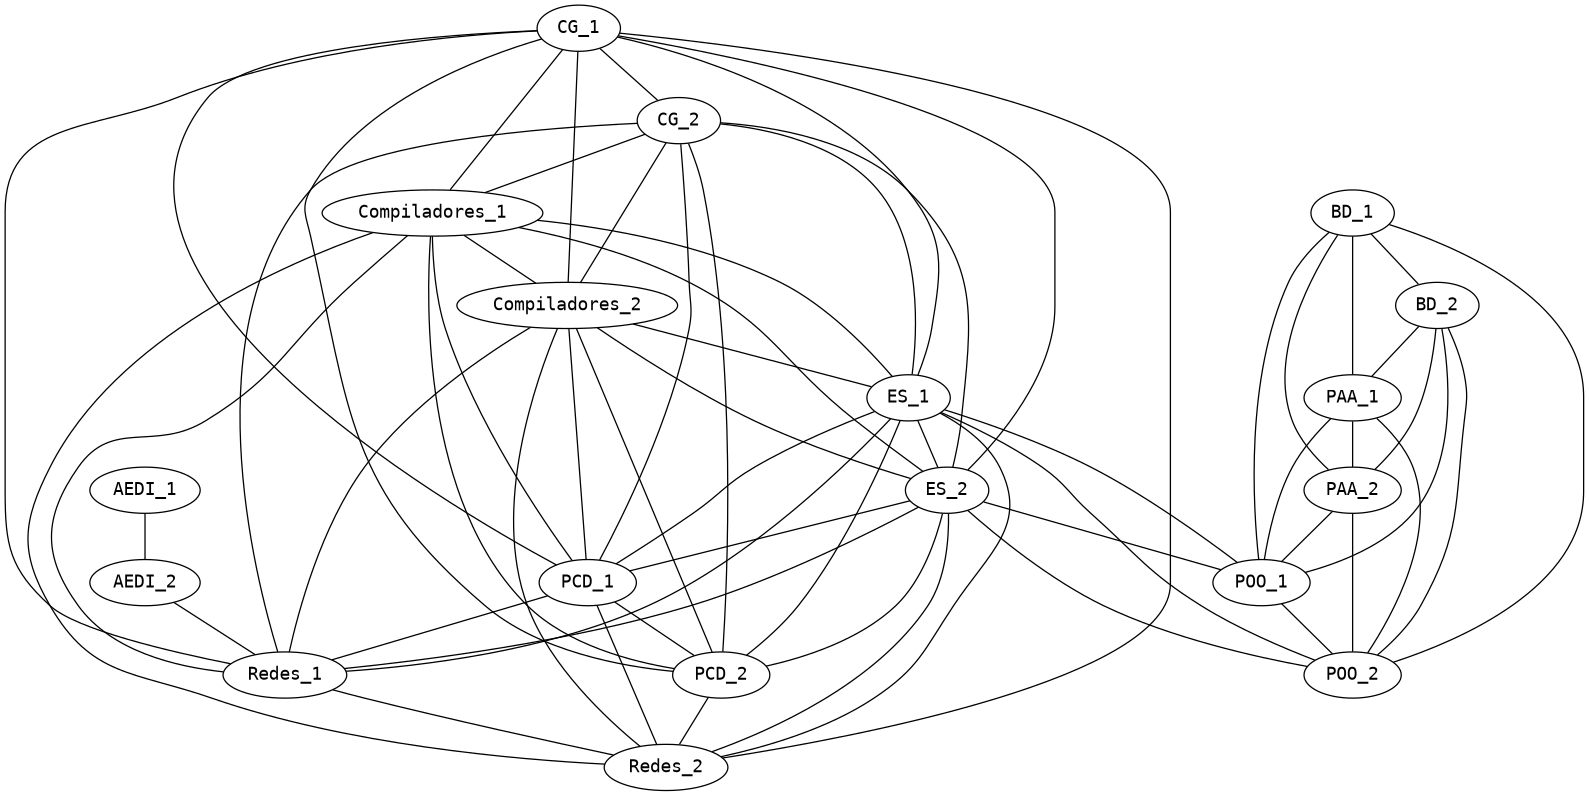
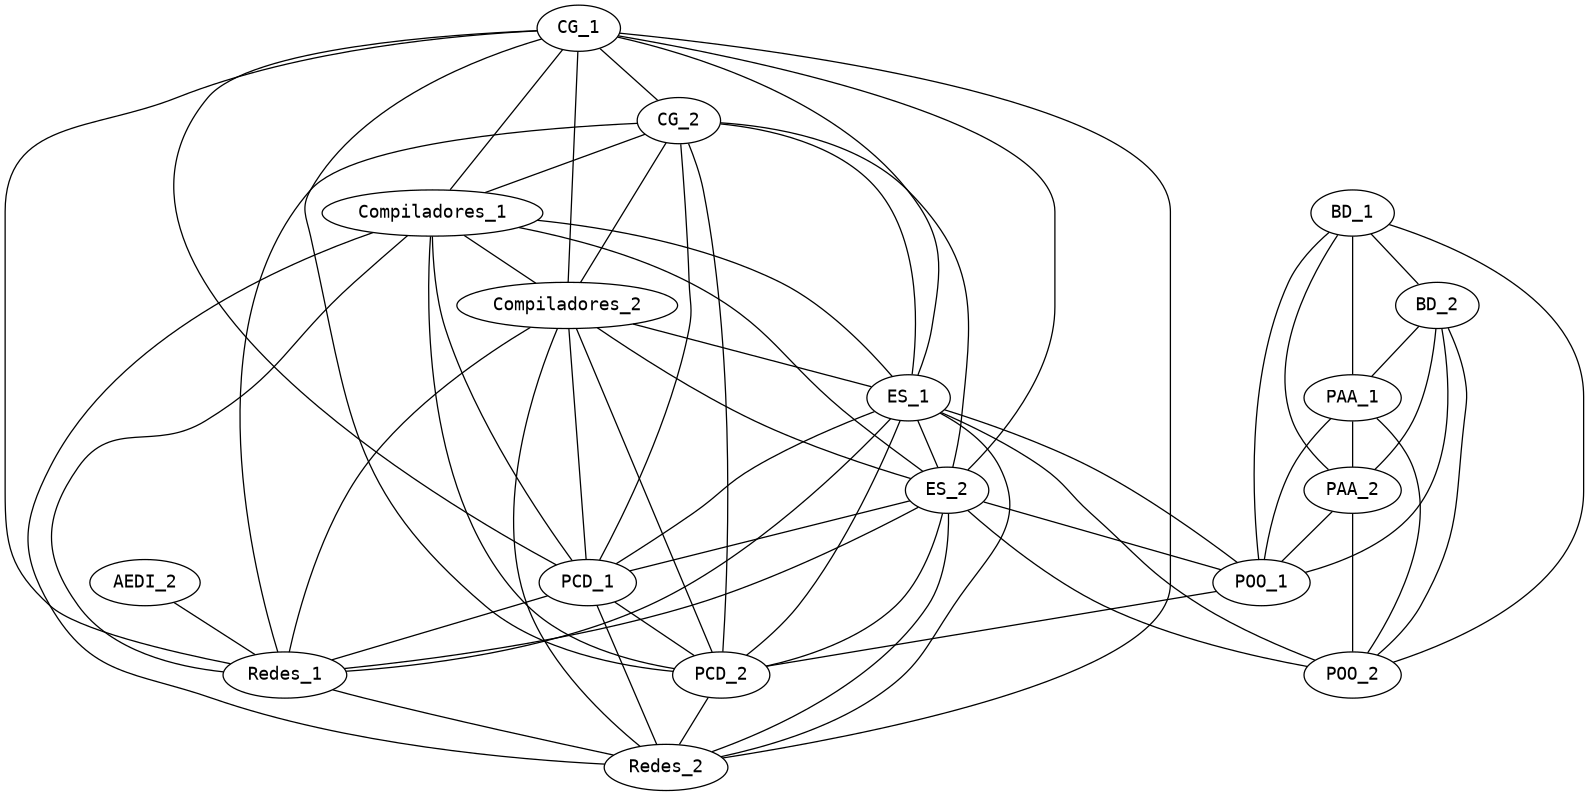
node "AEDI_1": removed
edge "POO_1" -- "POO_2": now "POO_1" -- "PCD_2"
